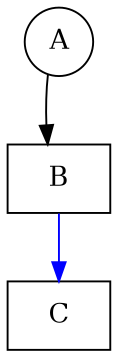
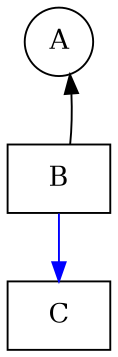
edge "A" -> "B": reversed
